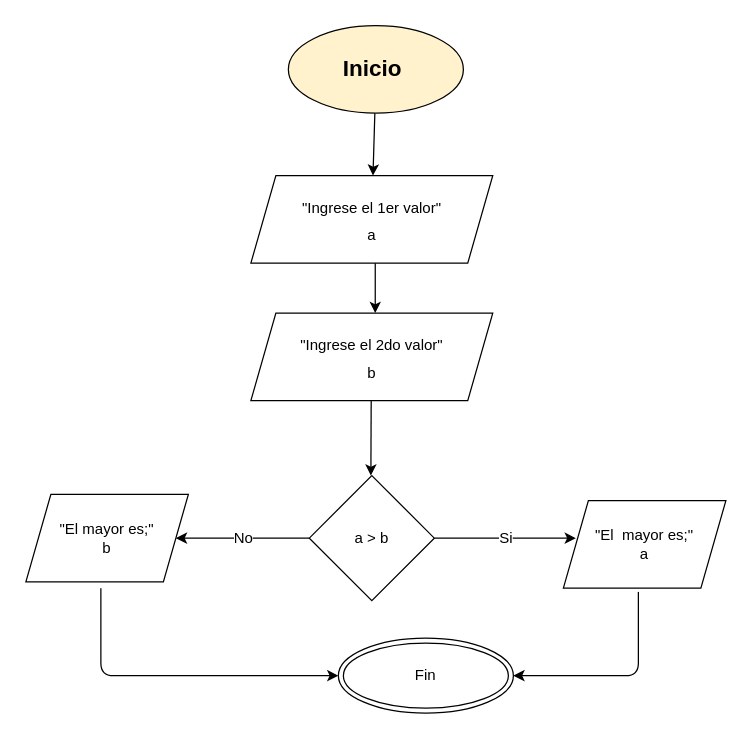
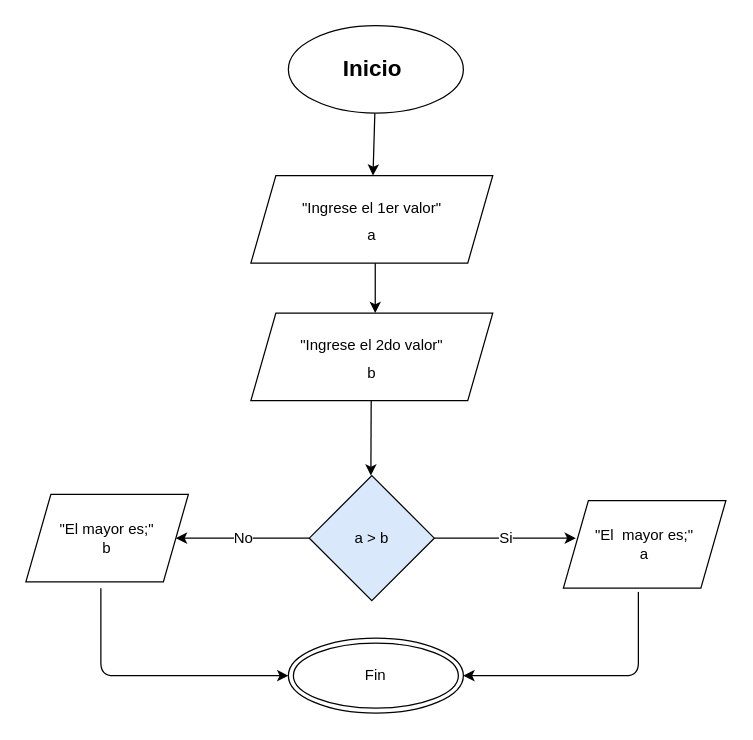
node "Inicio": fillcolor #fff2cc -> #ffffff
node "a > b": fillcolor #ffffff -> #dae8fc
node "Fin": moved (426, 676) -> (376, 676)
